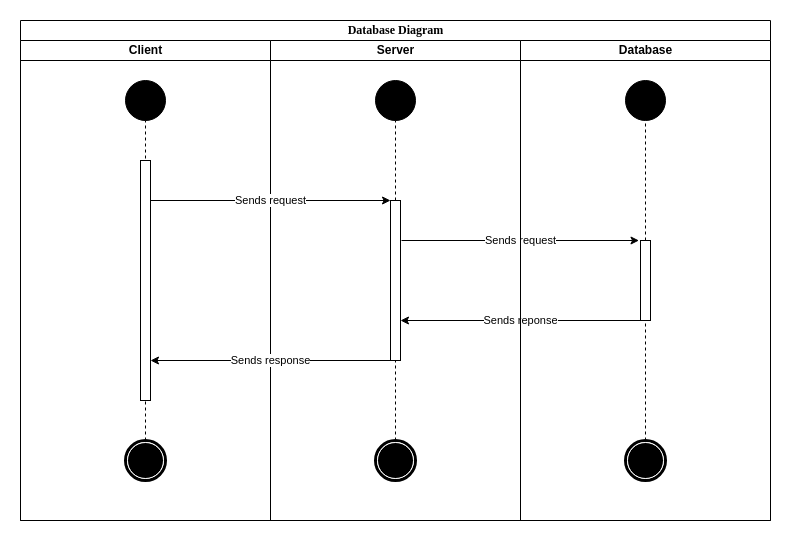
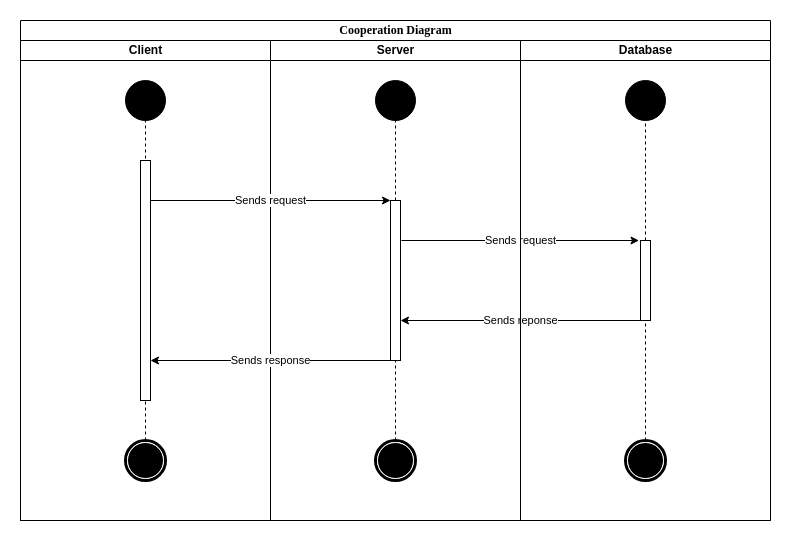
node "Database Diagram": label "Database Diagram" -> "Cooperation Diagram"
